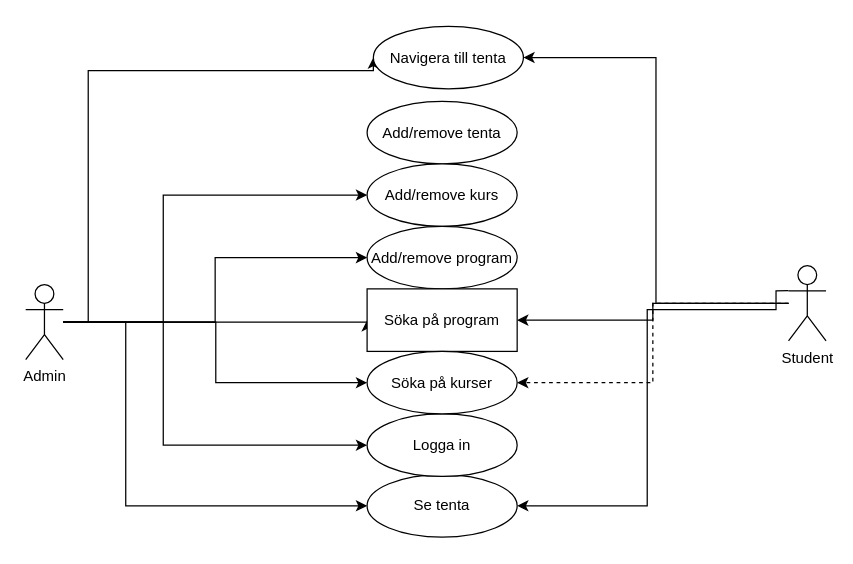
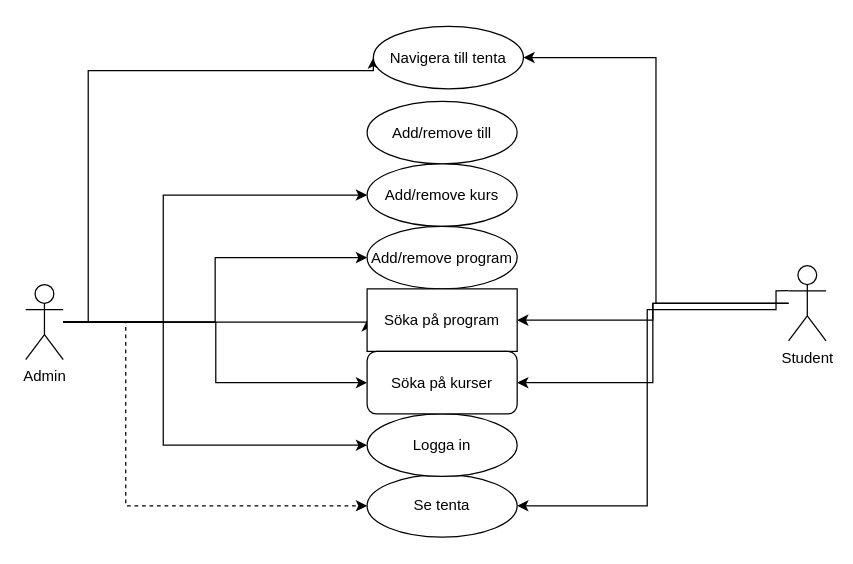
node "Add/remove tenta": label "Add/remove tenta" -> "Add/remove till"
node "Söka på kurser": shape ellipse -> rounded rectangle
edge "Student" -> "Söka på kurser": style dashed -> solid
edge "Admin" -> "Se tenta": style solid -> dashed
